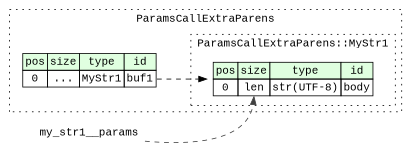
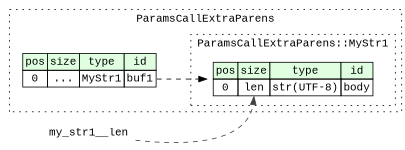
node "my_str1__params": label "my_str1__params" -> "my_str1__len"
